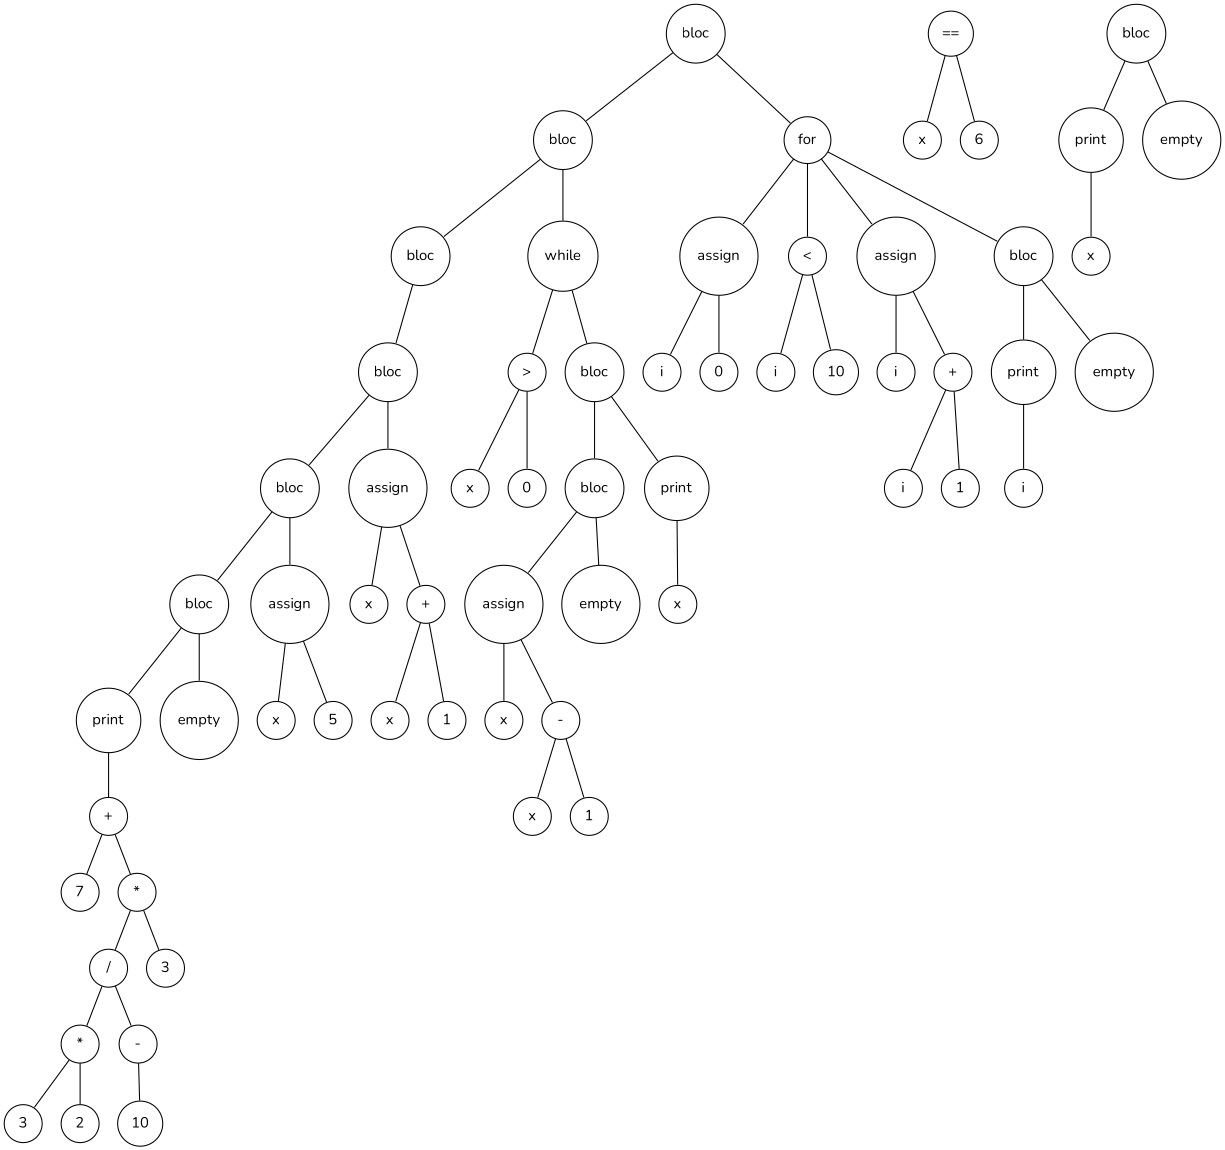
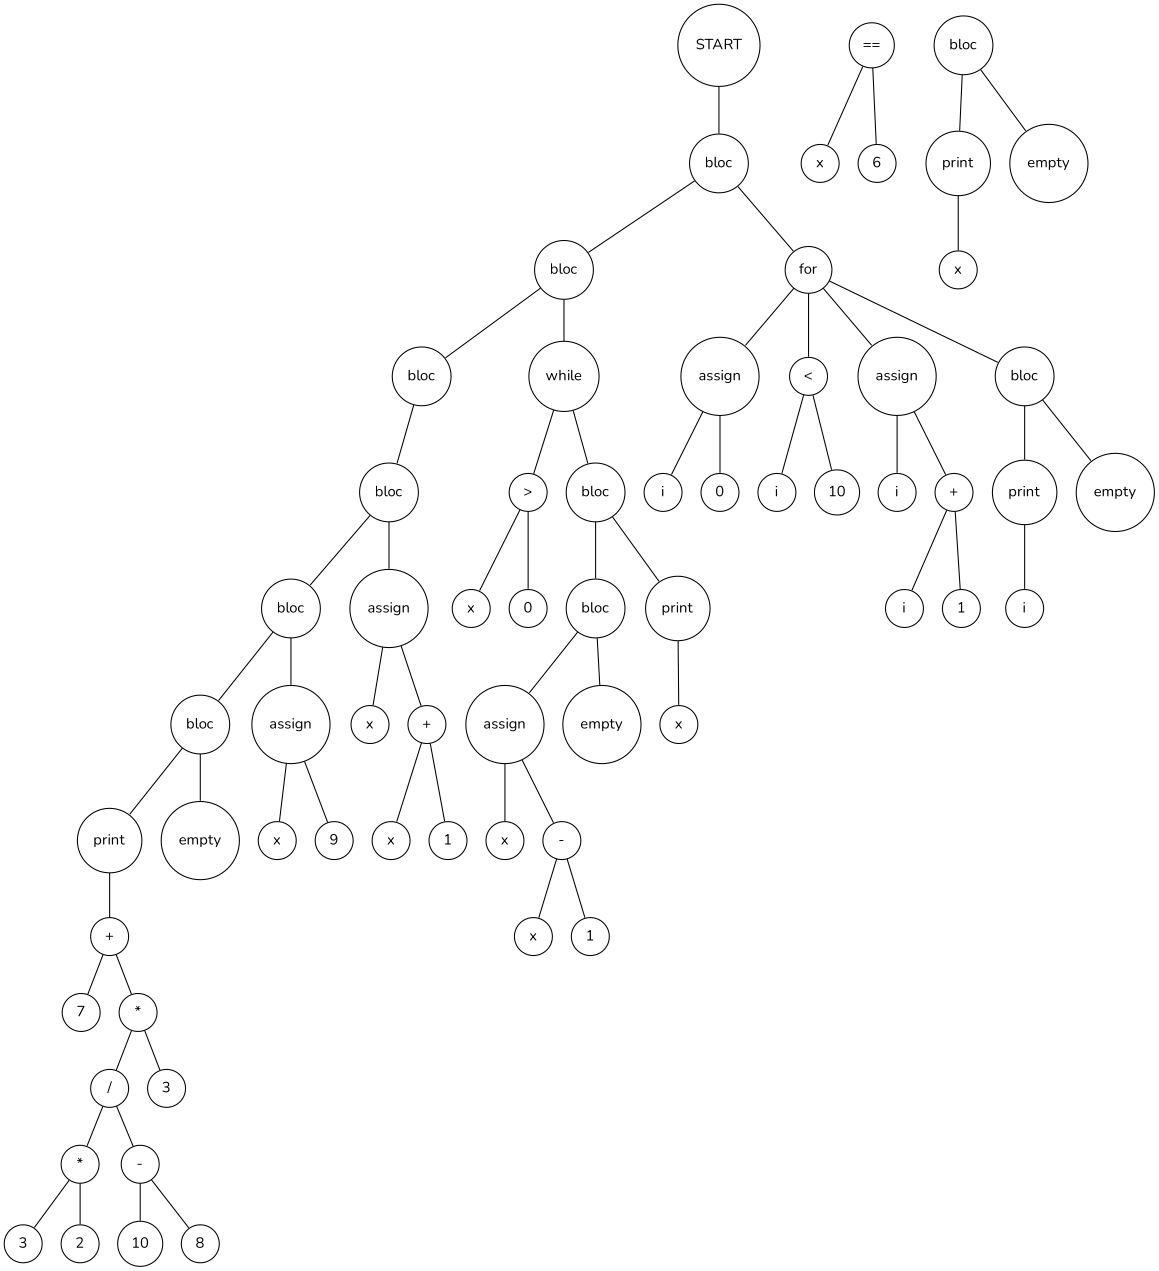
node "START": added
node "5": label "5" -> "9"
node "8": added
